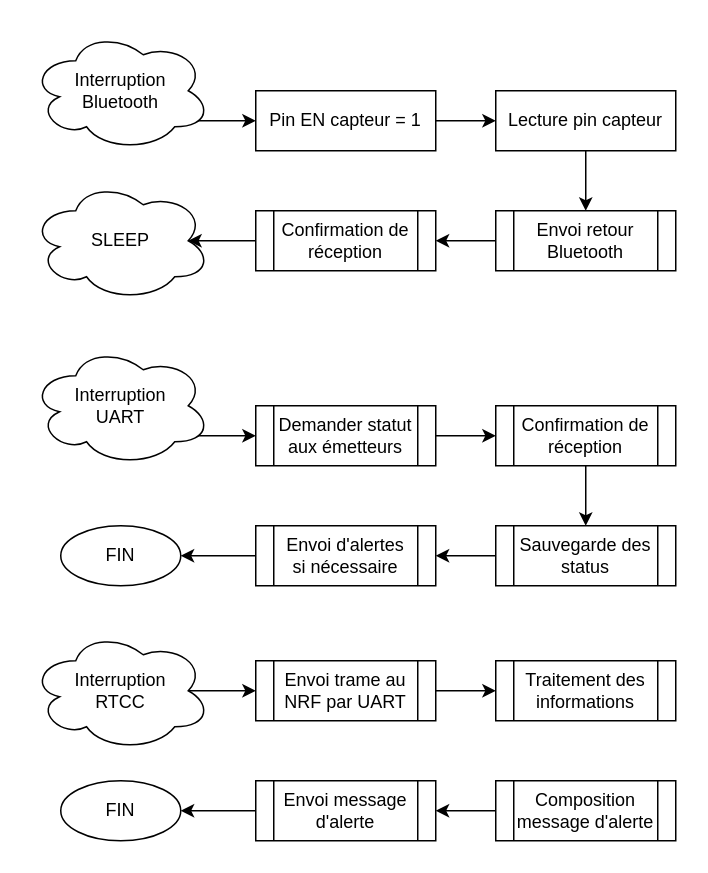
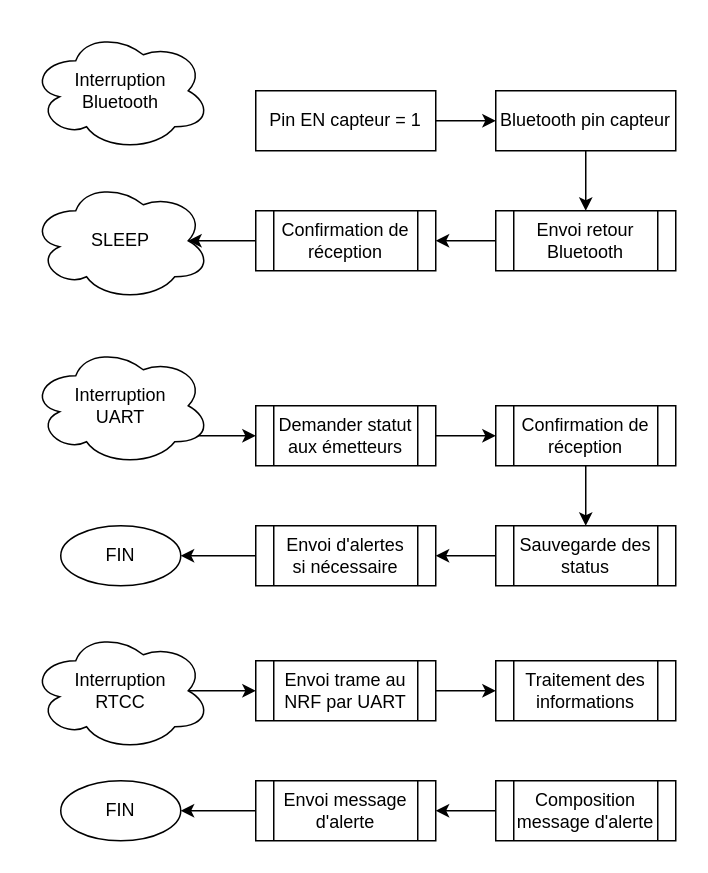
edge "Interruption Bluetooth" -> "Pin EN capteur = 1": removed
node "Lecture pin capteur": label "Lecture pin capteur" -> "Bluetooth pin capteur"
